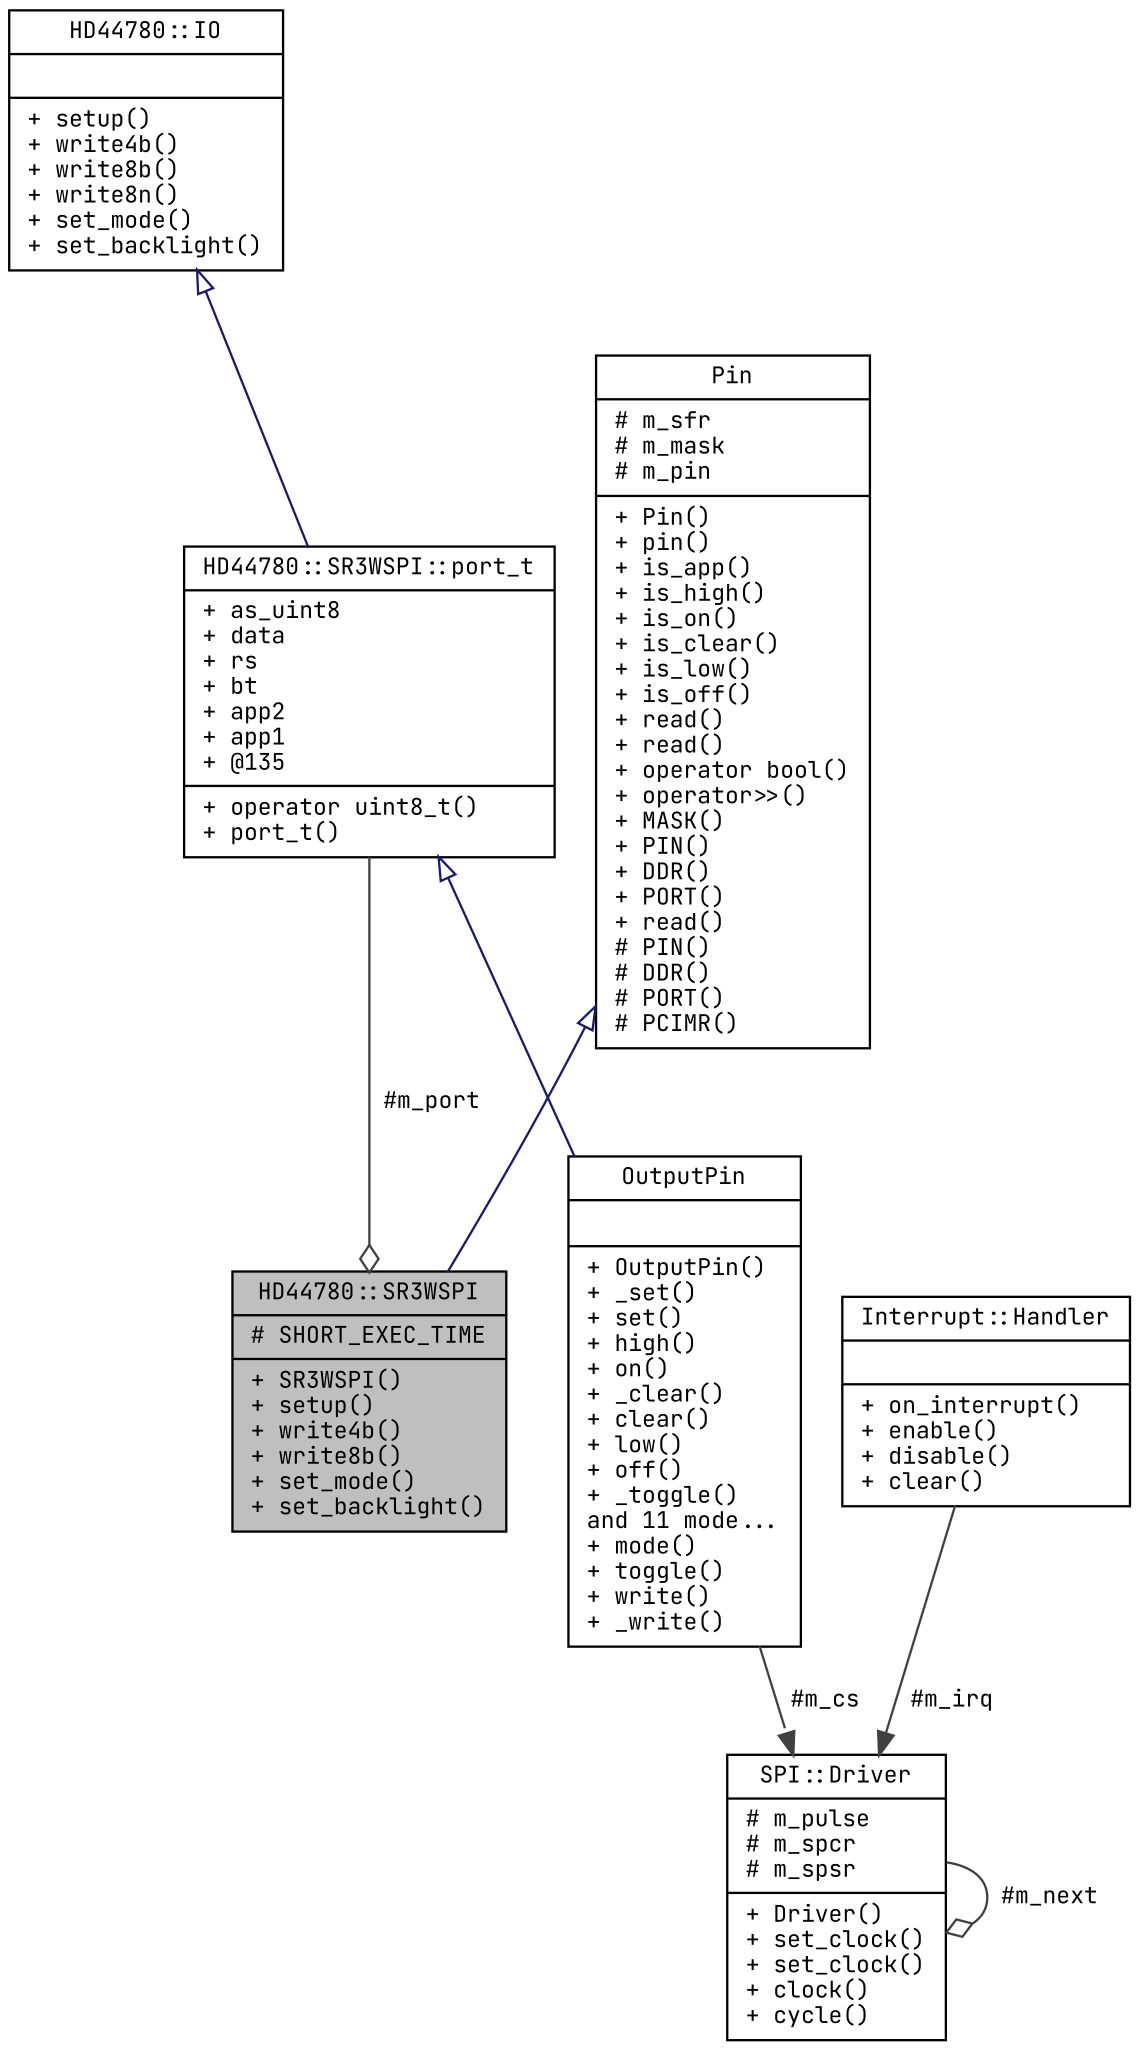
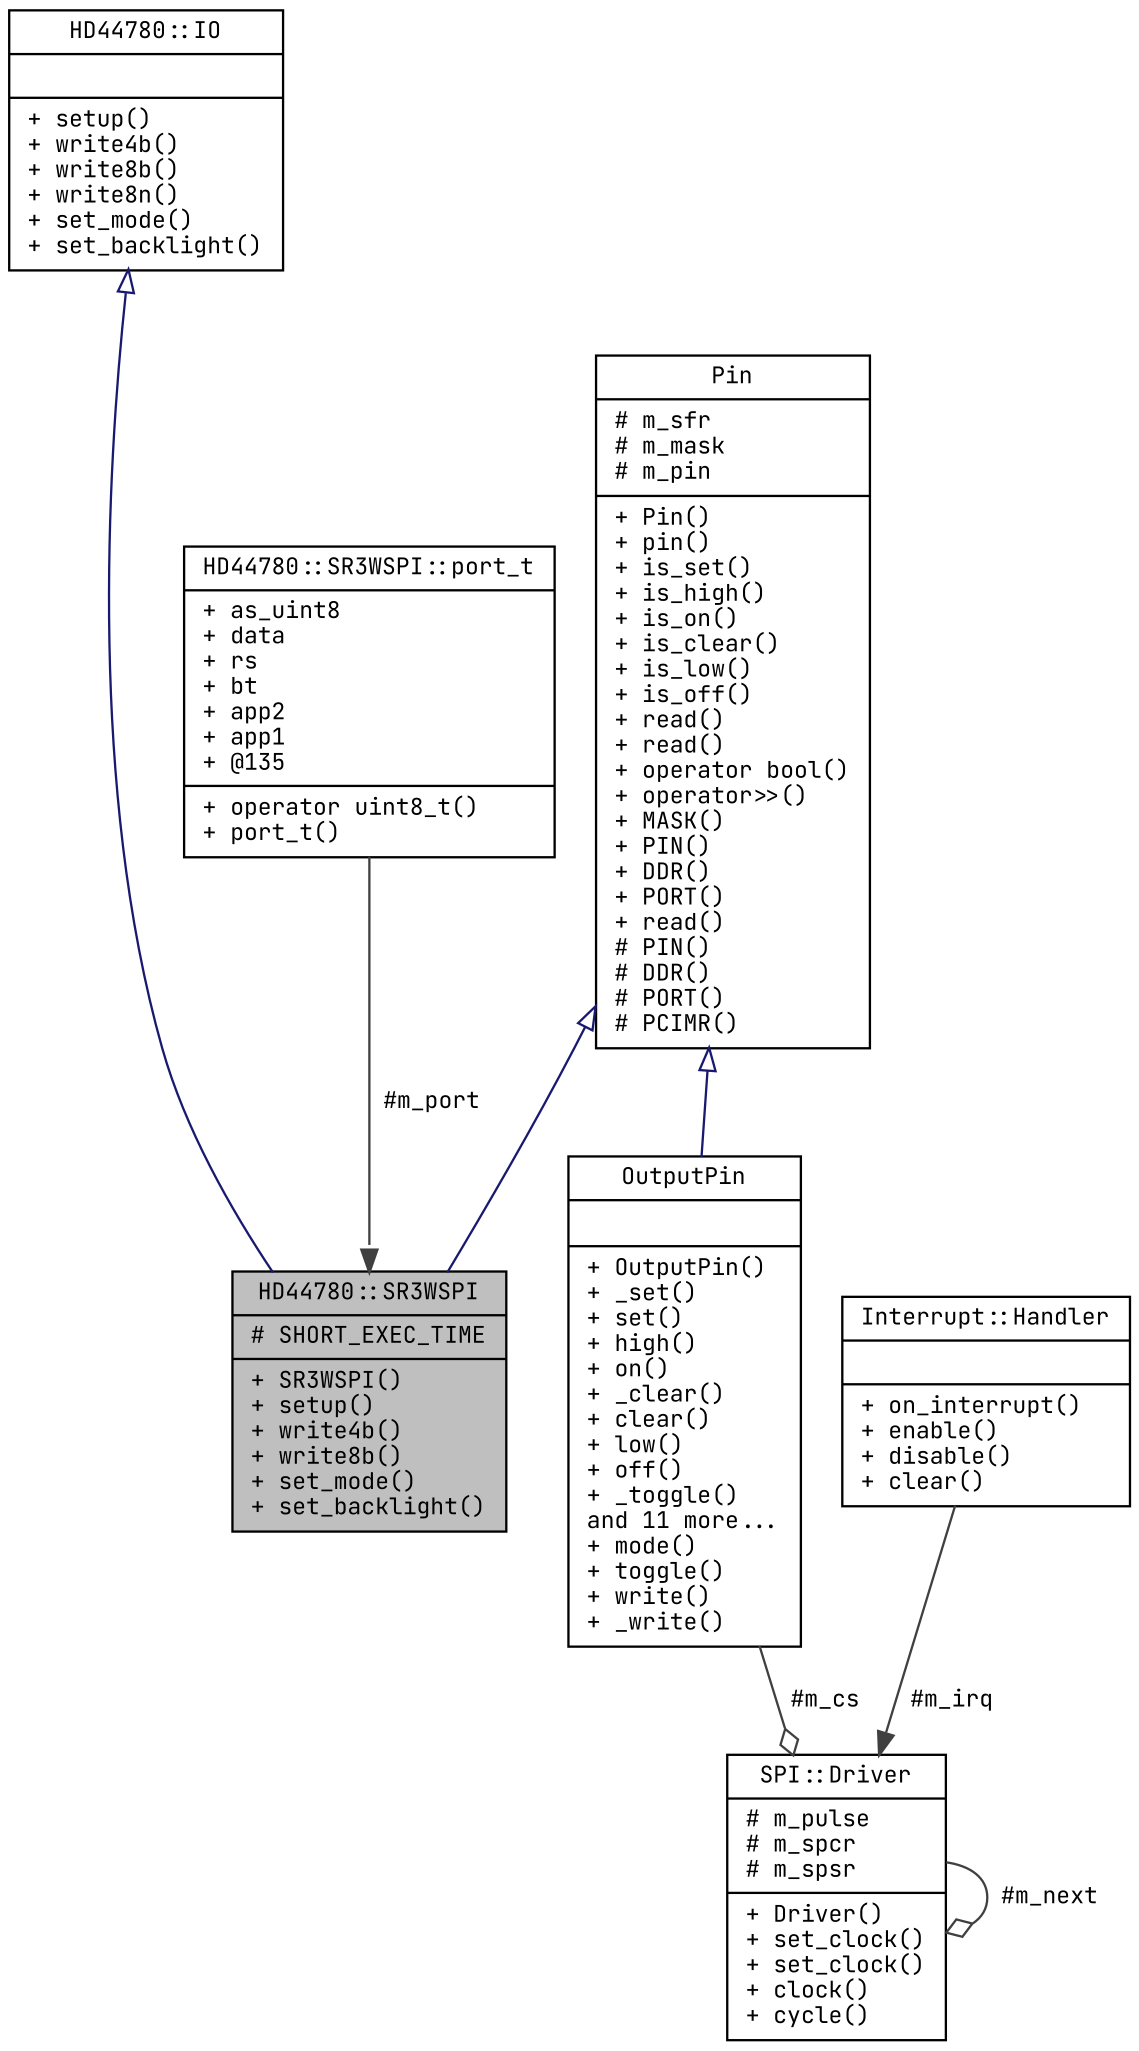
edge "HD44780::SR3WSPI::port_t" -> "HD44780::IO": now "HD44780::SR3WSPI" -> "HD44780::IO"
node "Pin": text "+ is_app()" -> "+ is_set()"
edge "OutputPin" -> "HD44780::SR3WSPI::port_t": now "OutputPin" -> "Pin"
edge "HD44780::SR3WSPI::port_t" -> "HD44780::SR3WSPI": arrowhead odiamond -> normal
node "OutputPin": text "and 11 mode..." -> "and 11 more..."
edge "OutputPin" -> "SPI::Driver": arrowhead normal -> odiamond
